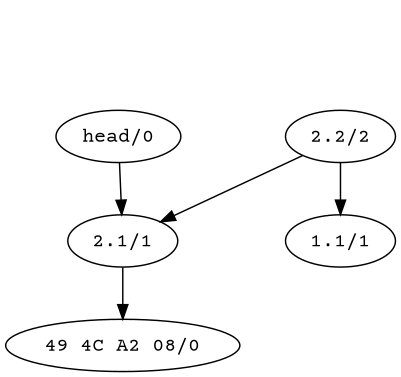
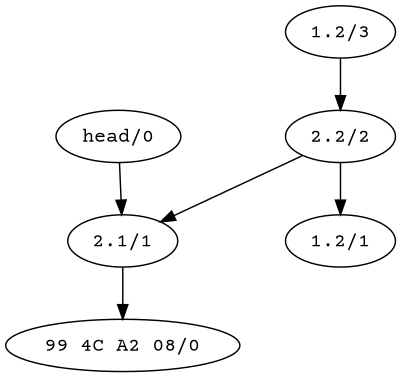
node "1.2/3": added
node "1.1/1": label "1.1/1" -> "1.2/1"
node "49 4C A2 08/0": label "49 4C A2 08/0" -> "99 4C A2 08/0"
